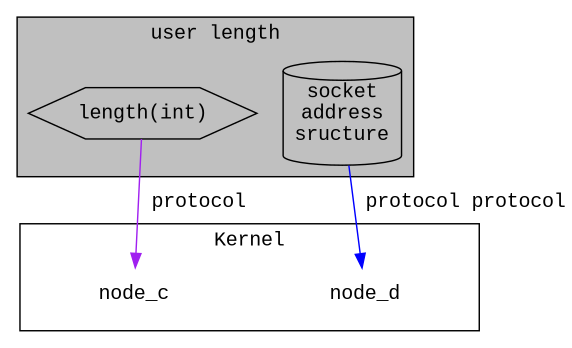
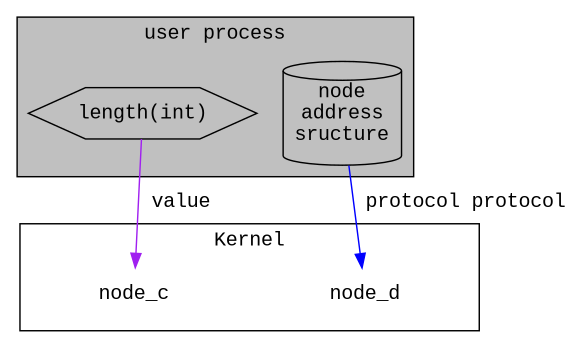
cluster "user length": label "user length" -> "user process"
node "socket address sructure": label "socket address sructure" -> "node address sructure"
edge "length(int)" -> "node_c": label " protocol" -> " value"
